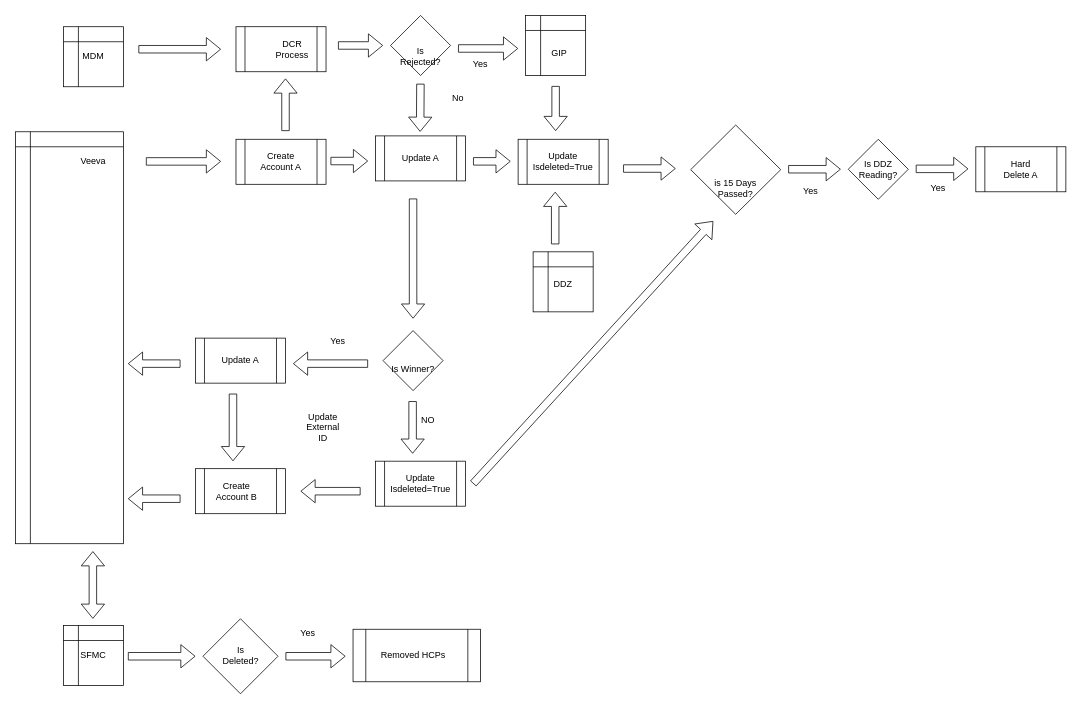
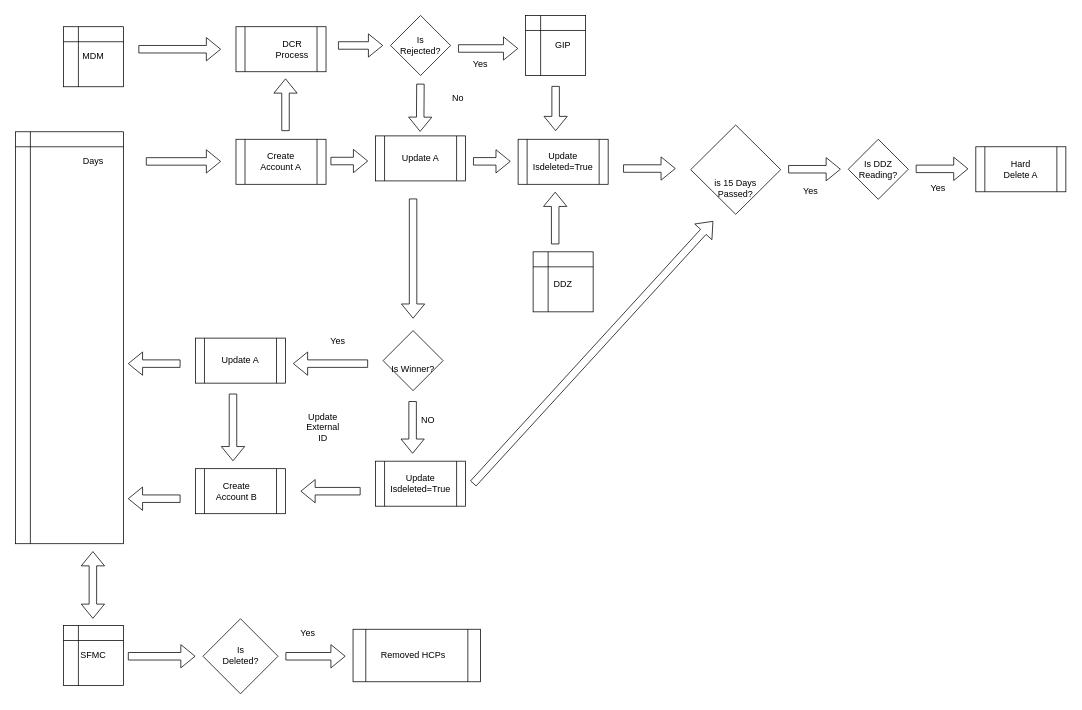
node "GIP": moved (559, 53) -> (563, 45)
node "Is Rejected?": moved (420, 57) -> (420, 45)
node "Veeva": label "Veeva" -> "Days"
